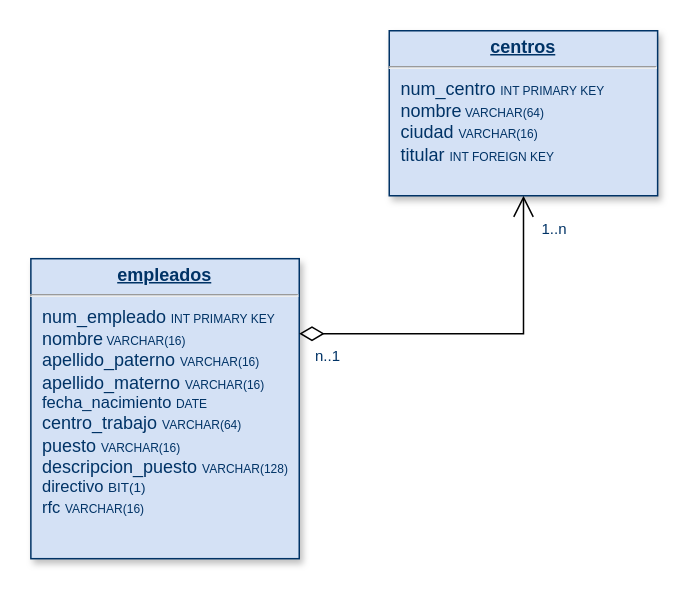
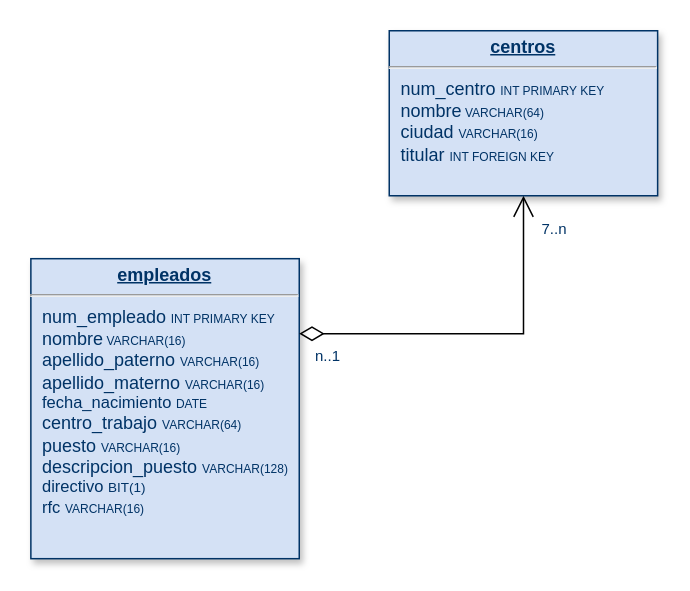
node "1..n": label "1..n" -> "7..n"
